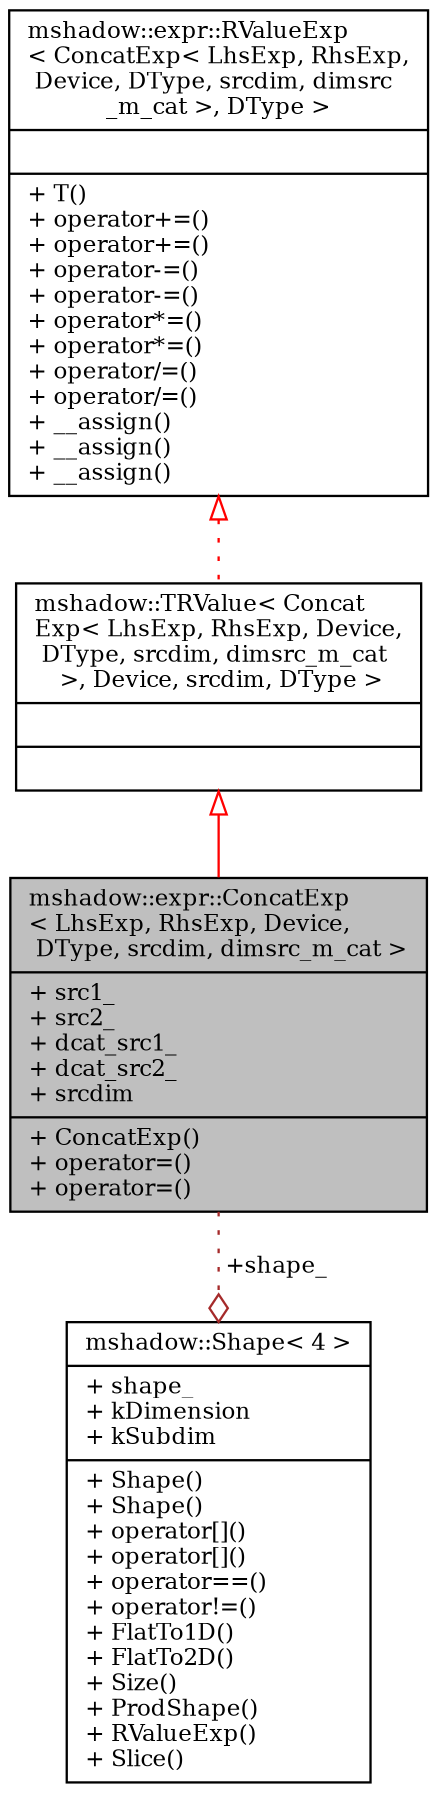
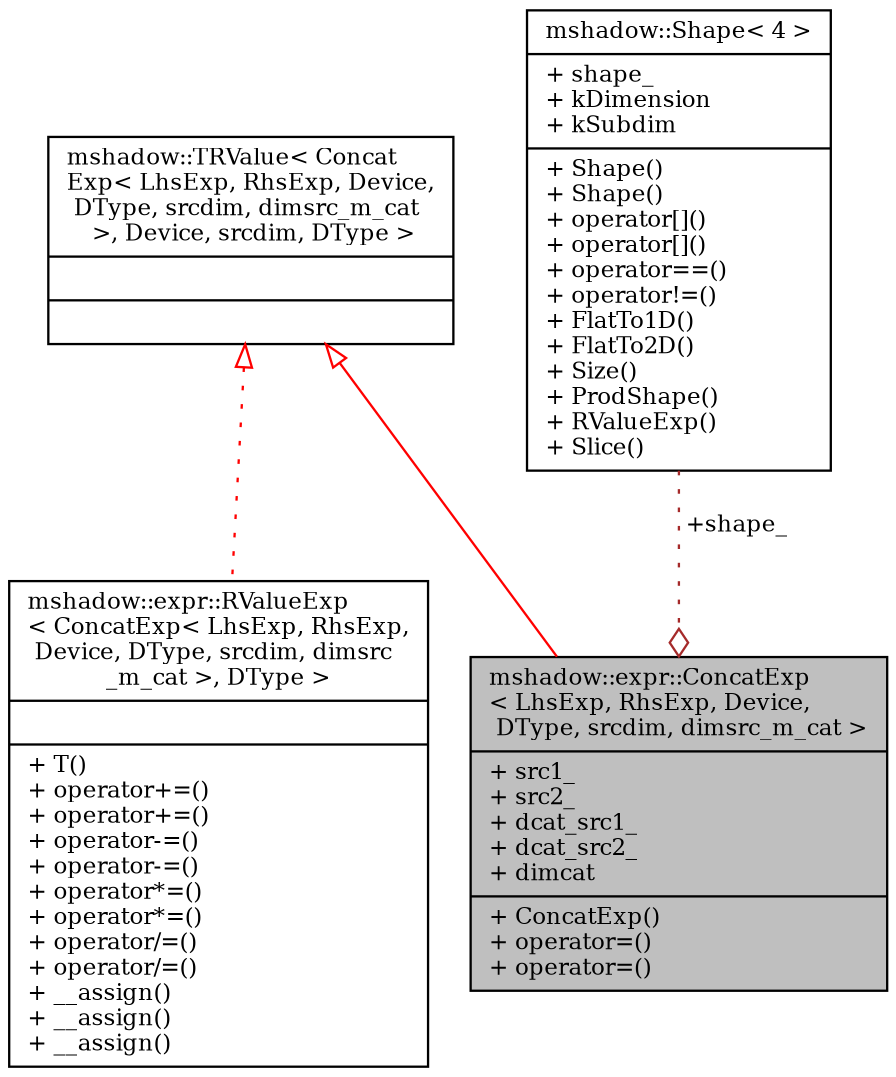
edge "mshadow::TRValue< Concat" -> "mshadow::expr::RValueExp": reversed
node "mshadow::expr::ConcatExp": text "+ srcdim" -> "+ dimcat"
edge "mshadow::expr::ConcatExp" -> "mshadow::Shape< 4 >": reversed
